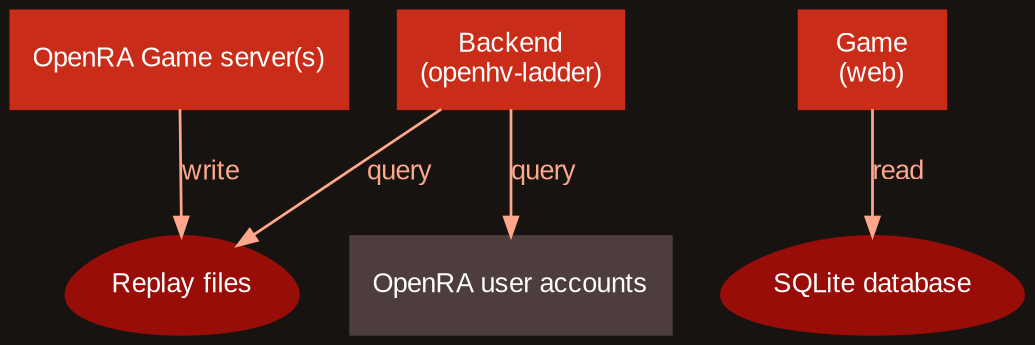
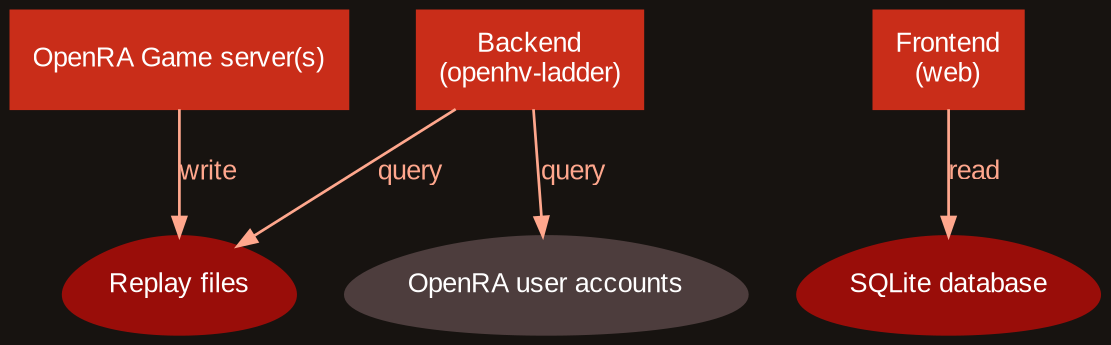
node "Game (web)": label "Game (web)" -> "Frontend (web)"
node "OpenRA user accounts": shape box -> egg
